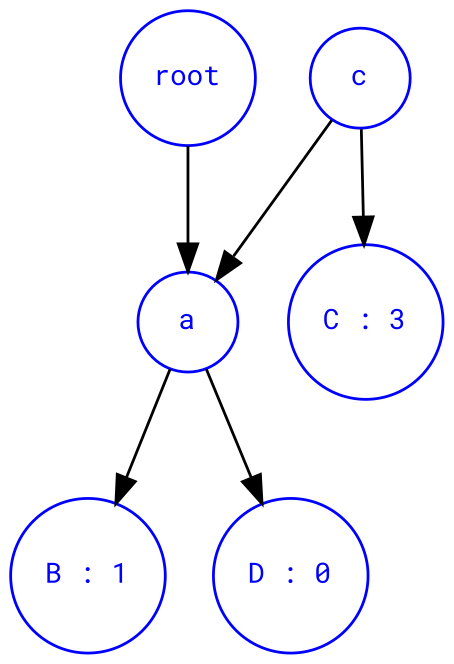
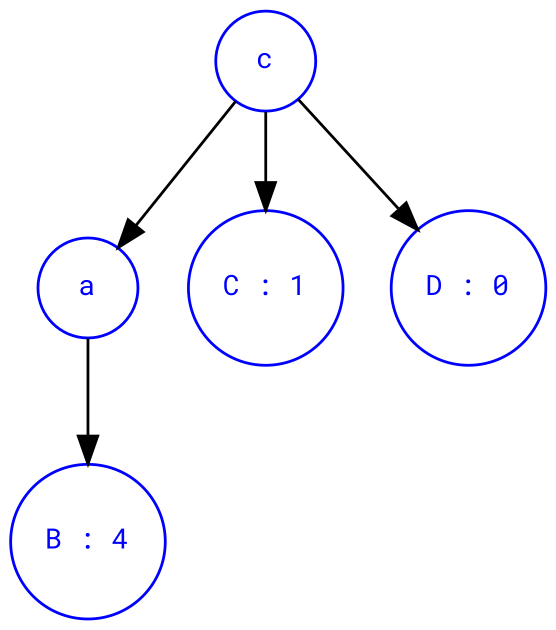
node "root": removed
node "C : 3": label "C : 3" -> "C : 1"
edge "a" -> "D : 0": now "c" -> "D : 0"
node "B : 1": label "B : 1" -> "B : 4"
